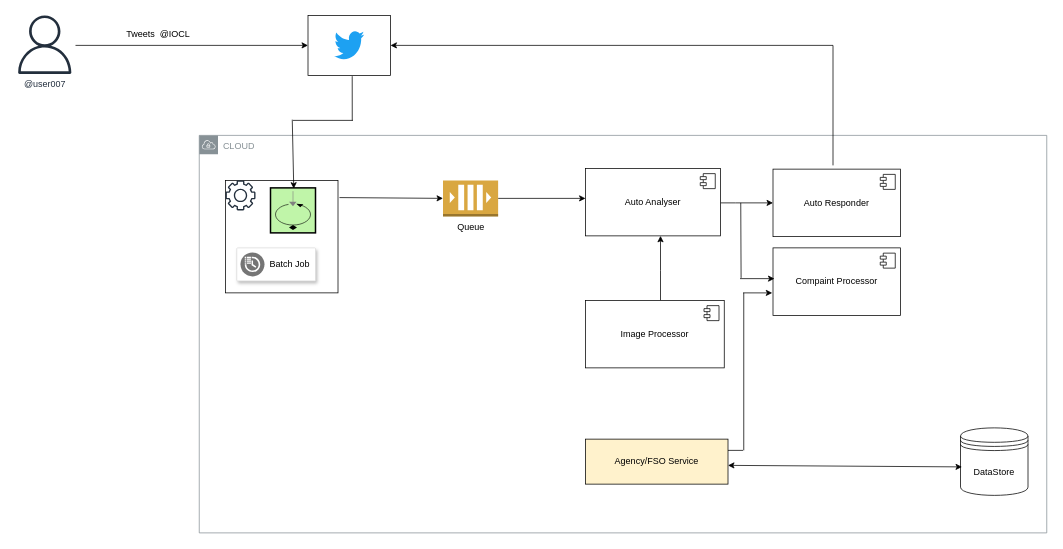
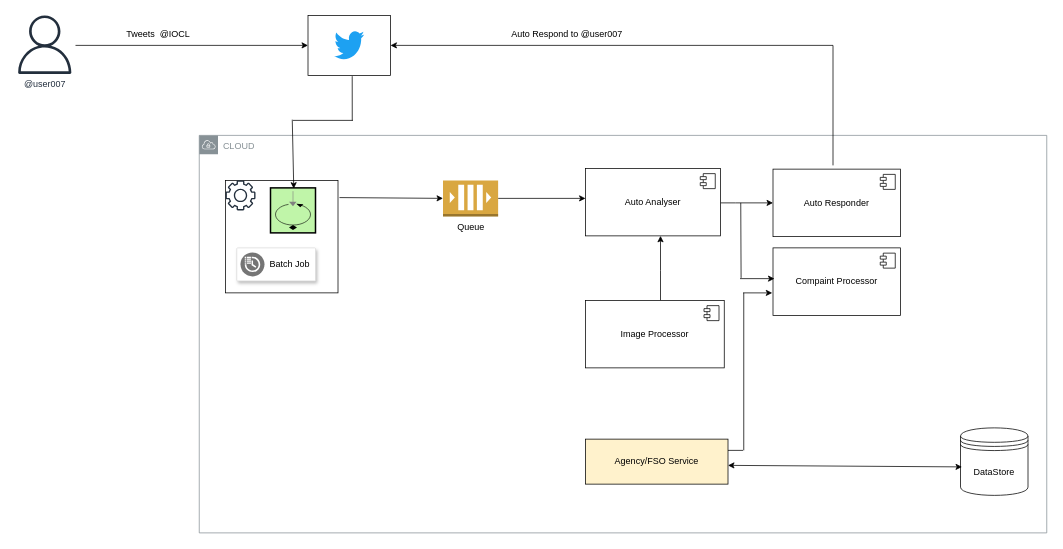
node "Auto Respond to @user007": added
